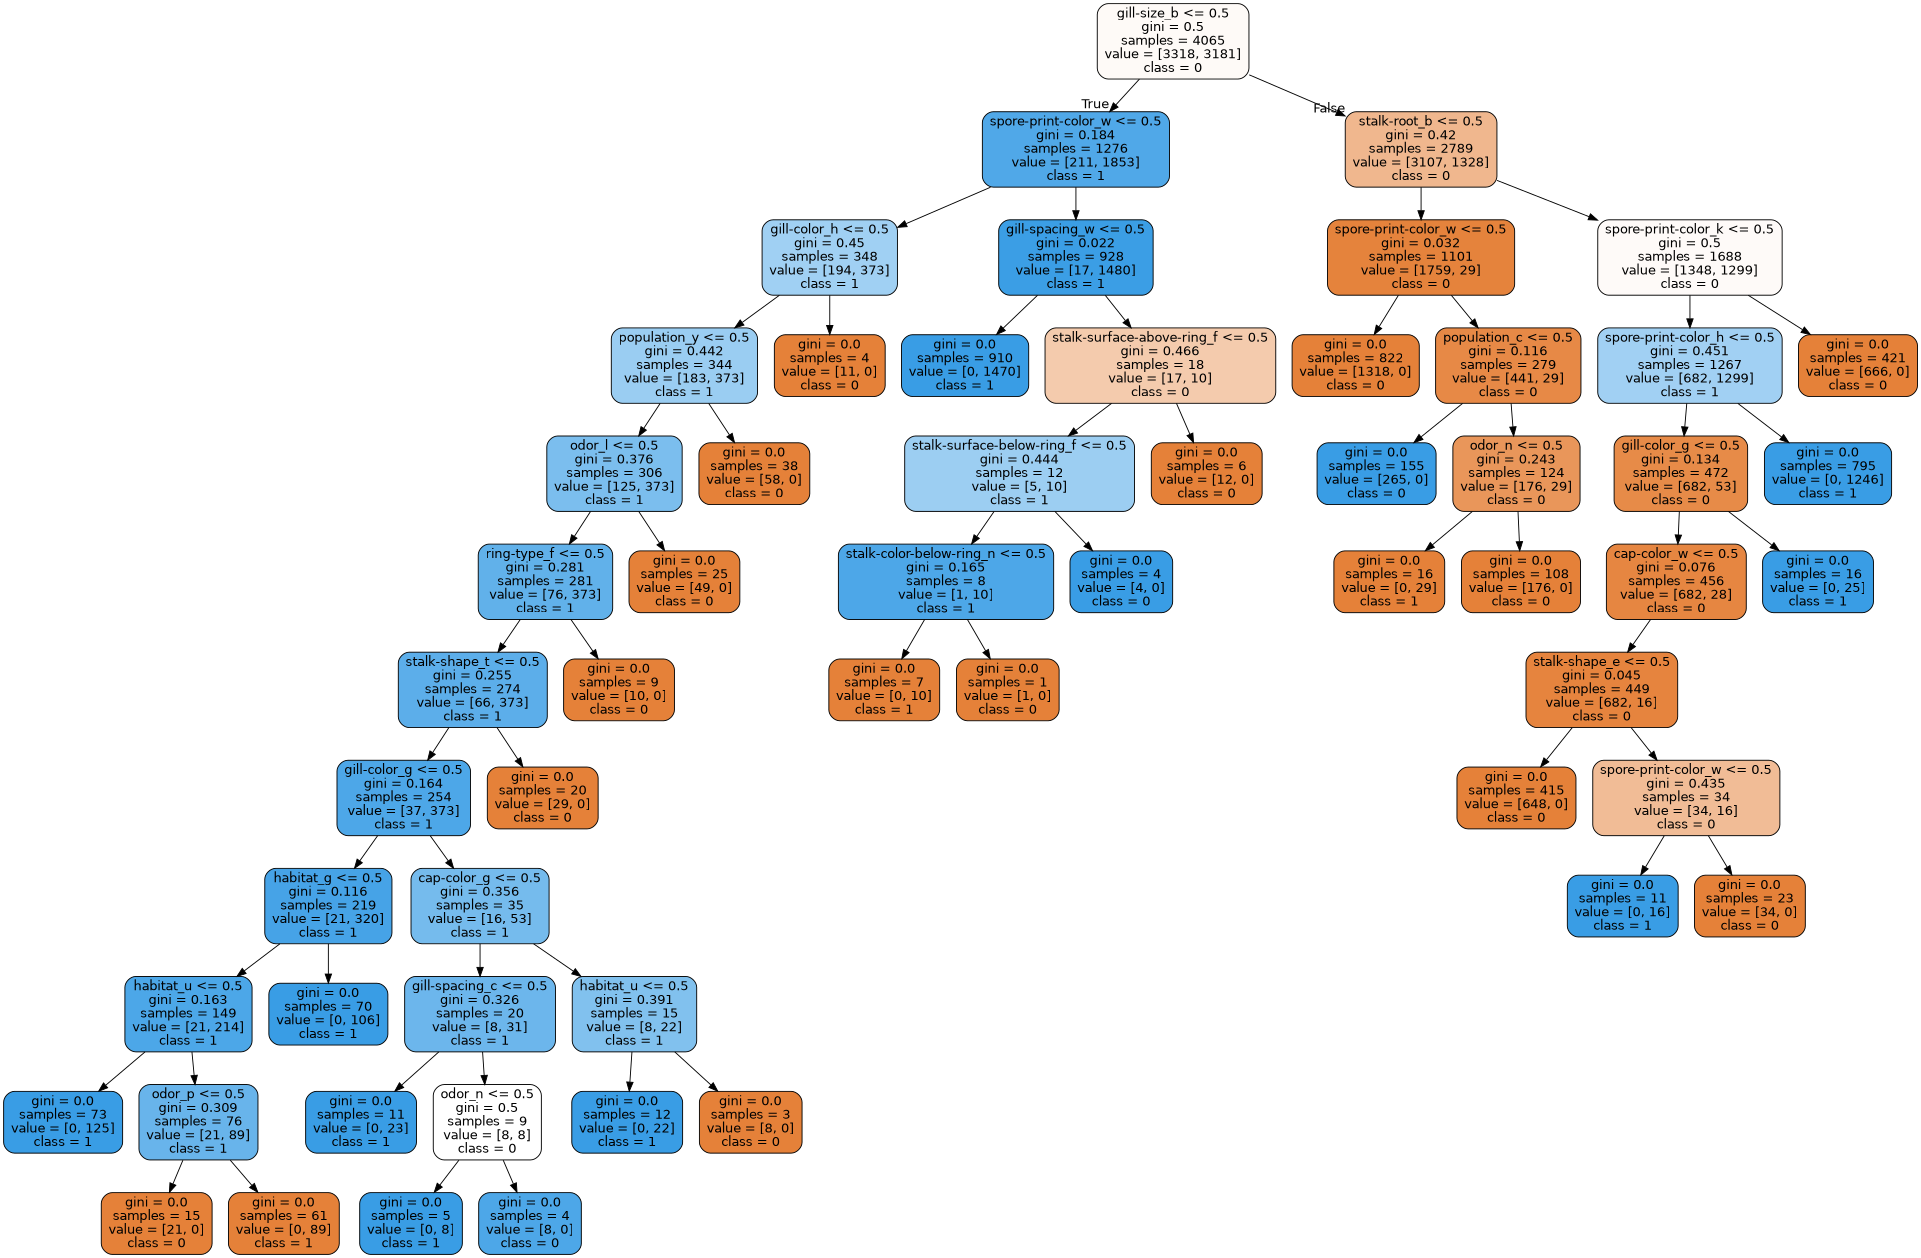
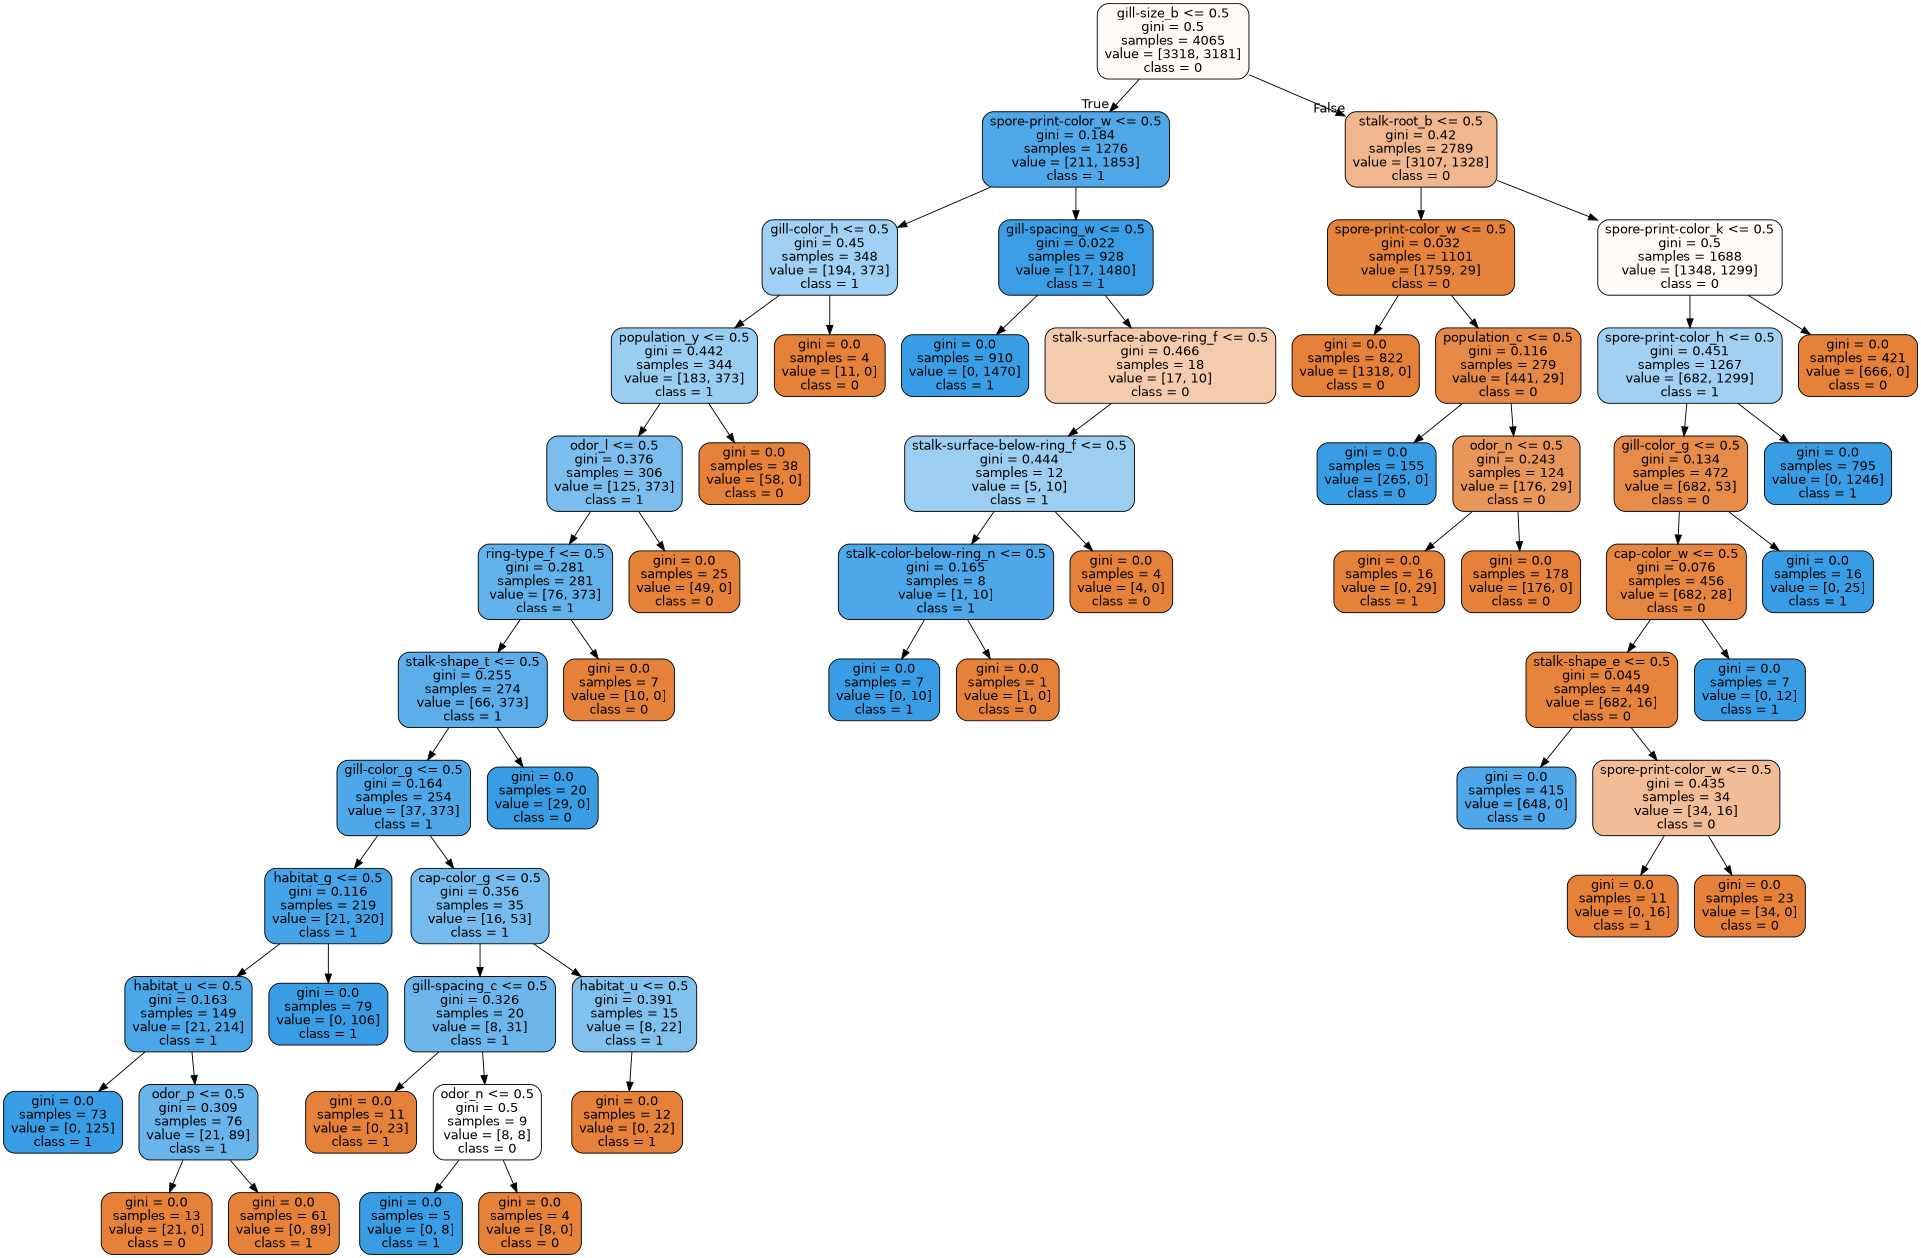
node "gini = 0.0 samples = 6 value = [12, 0] class = 0": removed
node "gini = 0.0 samples = 4 value = [4, 0] class = 0": fillcolor #399de5 -> #e58139
node "gini = 0.0 samples = 108 value = [176, 0] class = 0": label "gini = 0.0 samples = 108 value = [176, 0] class = 0" -> "gini = 0.0 samples = 178 value = [176, 0] class = 0"
node "gini = 0.0 samples = 9 value = [10, 0] class = 0": label "gini = 0.0 samples = 9 value = [10, 0] class = 0" -> "gini = 0.0 samples = 7 value = [10, 0] class = 0"
node "gini = 0.0 samples = 7 value = [0, 10] class = 1": fillcolor #e58139 -> #399de5
node "gini = 0.0 samples = 7 value = [0, 12] class = 1": added
node "gini = 0.0 samples = 20 value = [29, 0] class = 0": fillcolor #e58139 -> #399de5
node "gini = 0.0 samples = 415 value = [648, 0] class = 0": fillcolor #e58139 -> #4da7e8
node "gini = 0.0 samples = 11 value = [0, 16] class = 1": fillcolor #399de5 -> #e58139
node "gini = 0.0 samples = 70 value = [0, 106] class = 1": label "gini = 0.0 samples = 70 value = [0, 106] class = 1" -> "gini = 0.0 samples = 79 value = [0, 106] class = 1"
node "gini = 0.0 samples = 11 value = [0, 23] class = 1": fillcolor #399de5 -> #e58139
node "gini = 0.0 samples = 12 value = [0, 22] class = 1": fillcolor #399de5 -> #e58139
node "gini = 0.0 samples = 3 value = [8, 0] class = 0": removed
node "gini = 0.0 samples = 15 value = [21, 0] class = 0": label "gini = 0.0 samples = 15 value = [21, 0] class = 0" -> "gini = 0.0 samples = 13 value = [21, 0] class = 0"
node "gini = 0.0 samples = 4 value = [8, 0] class = 0": fillcolor #4da7e8 -> #e58139
